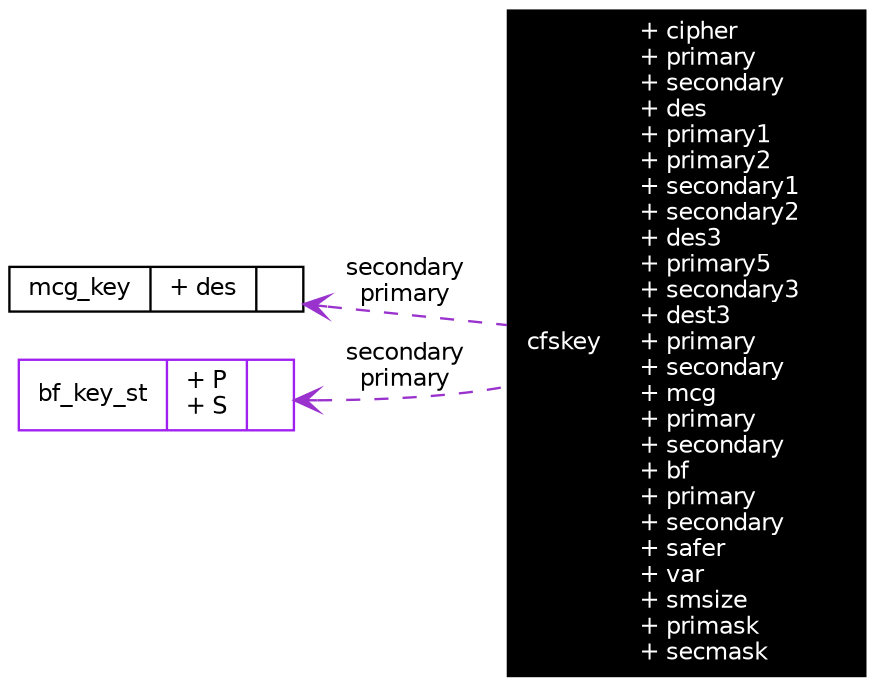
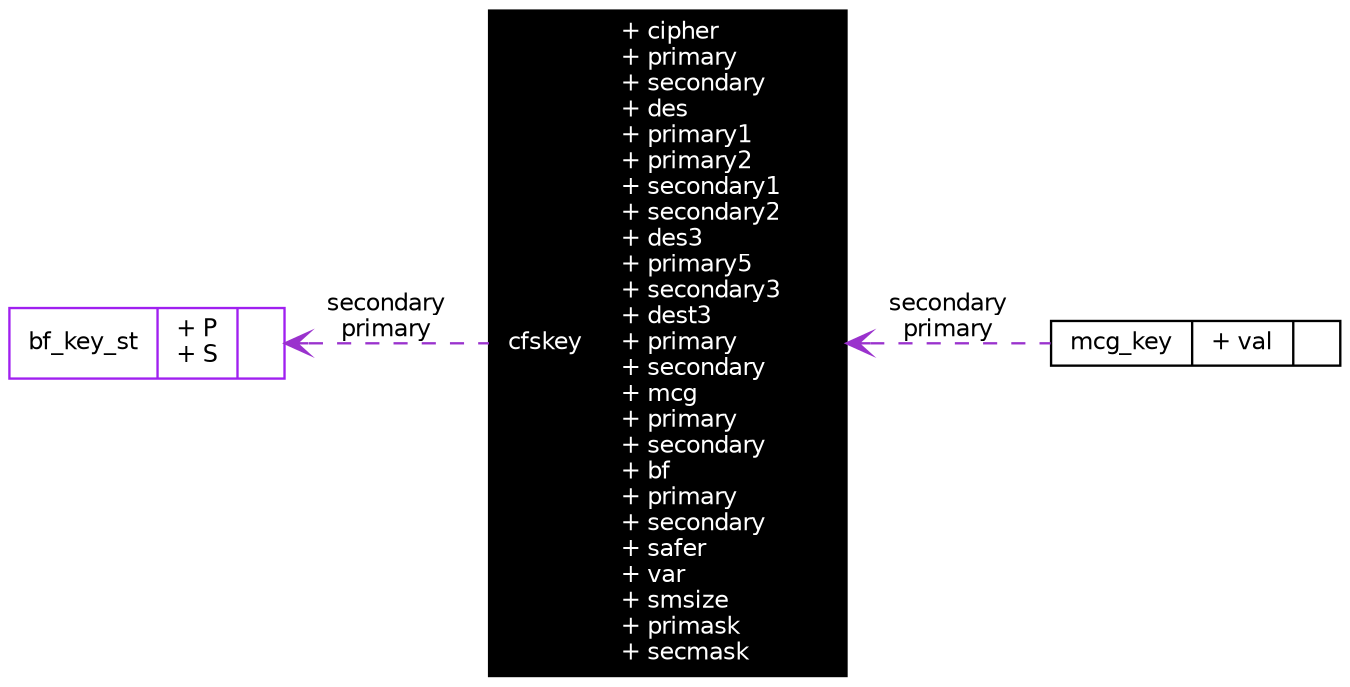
node "mcg_key": text "+ des" -> "+ val"
edge "cfskey" -> "mcg_key": reversed
